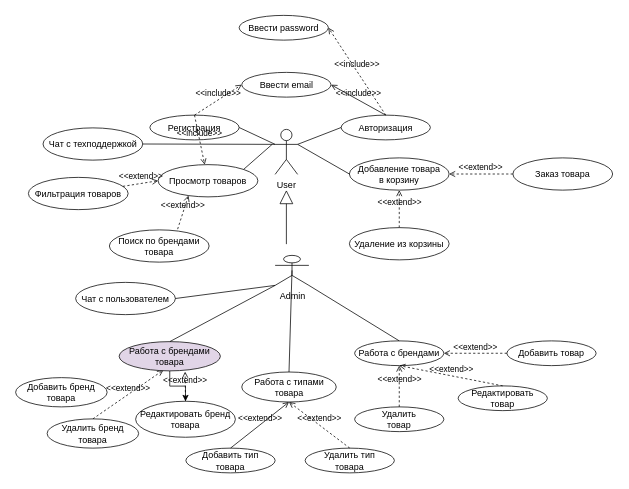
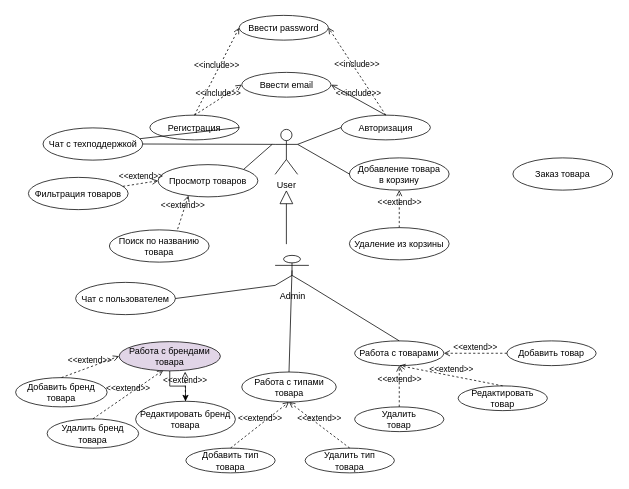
edge "Регистрация" -- "User": now "Регистрация" -- "Чат с техподдержкой"
edge "Регистрация" -> "Просмотр товаров": now "Регистрация" -> "Ввести password"
edge "Заказ товара" -> "Добавление товара в корзину": removed, label "<<extend>>"
node "Поиск по брендами товара": label "Поиск по брендами товара" -> "Поиск по названию товара"
edge "Admin" -- "Работа с брендами товара": removed
node "Работа с брендами": label "Работа с брендами" -> "Работа с товарами"
edge "Добавить бренд товара" -> "Работа с брендами товара": added, label "<<extend>>"
edge "Добавить тип товара" -> "Работа с типами товара": style solid -> dashed
